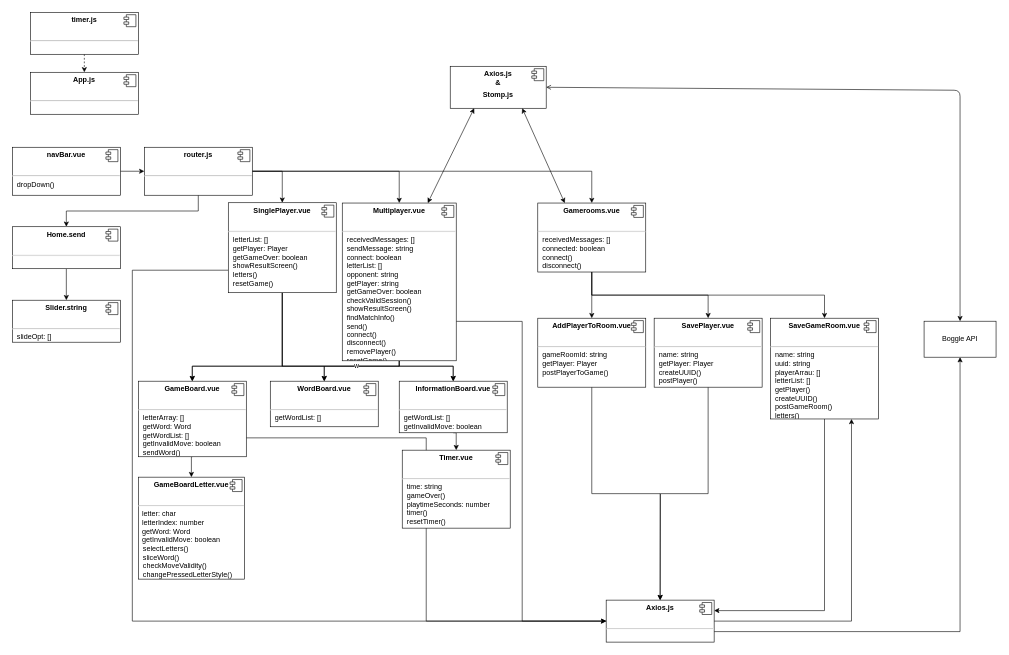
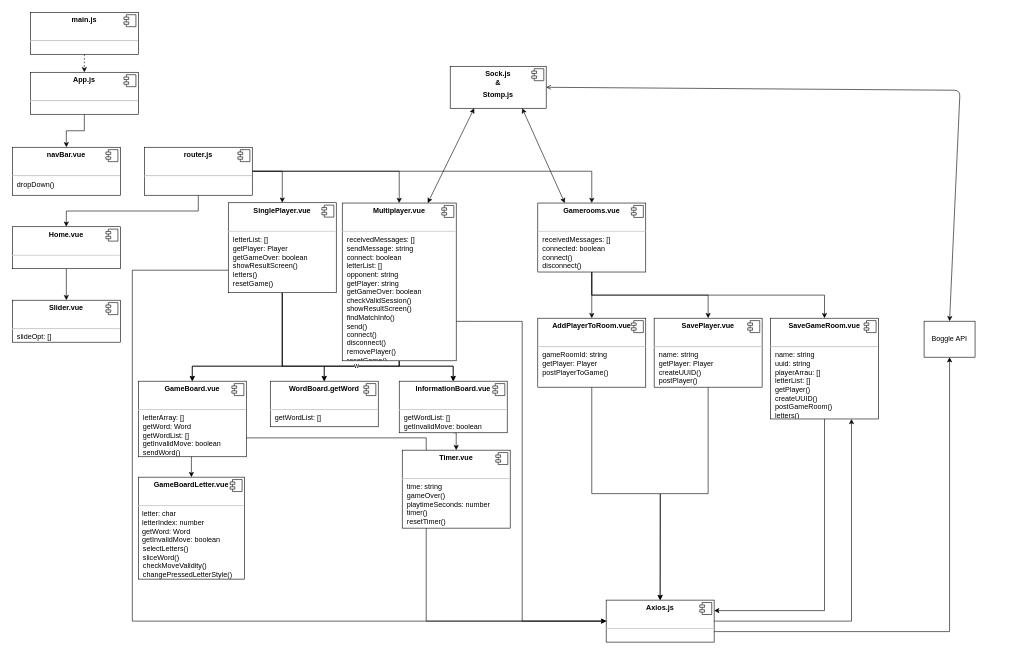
node "timer.js": label "timer.js" -> "main.js"
node "Axios.js & Stomp.js": label "Axios.js & Stomp.js" -> "Sock.js & Stomp.js"
edge "App.js" -> "navBar.vue dropDown()": added
edge "navBar.vue dropDown()" -> "router.js": removed
node "Home.send": label "Home.send" -> "Home.vue"
node "Slider.string slideOpt: []": label "Slider.string slideOpt: []" -> "Slider.vue slideOpt: []"
node "Boggle API": size 72x36 -> 51x36
node "WordBoard.vue getWordList: []": label "WordBoard.vue getWordList: []" -> "WordBoard.getWord getWordList: []"
